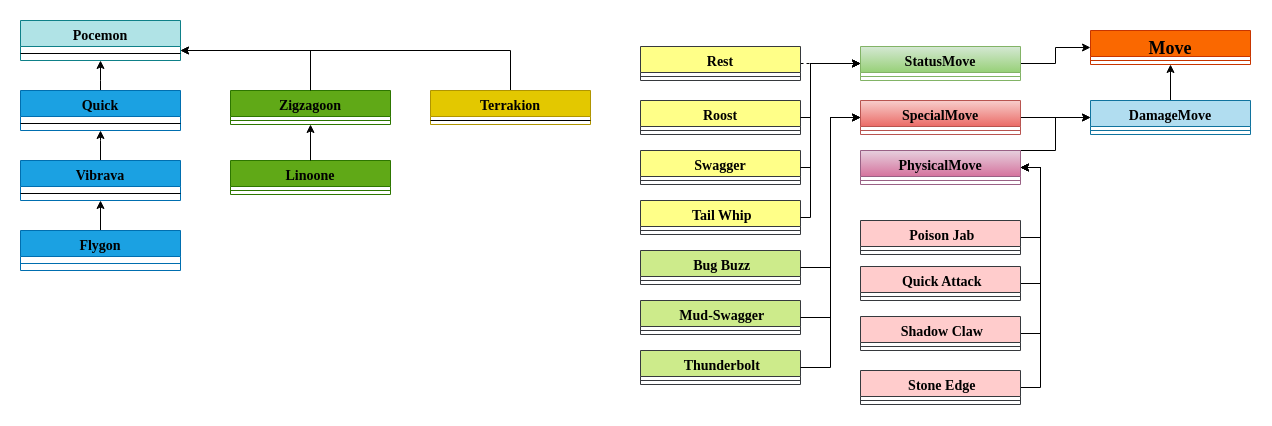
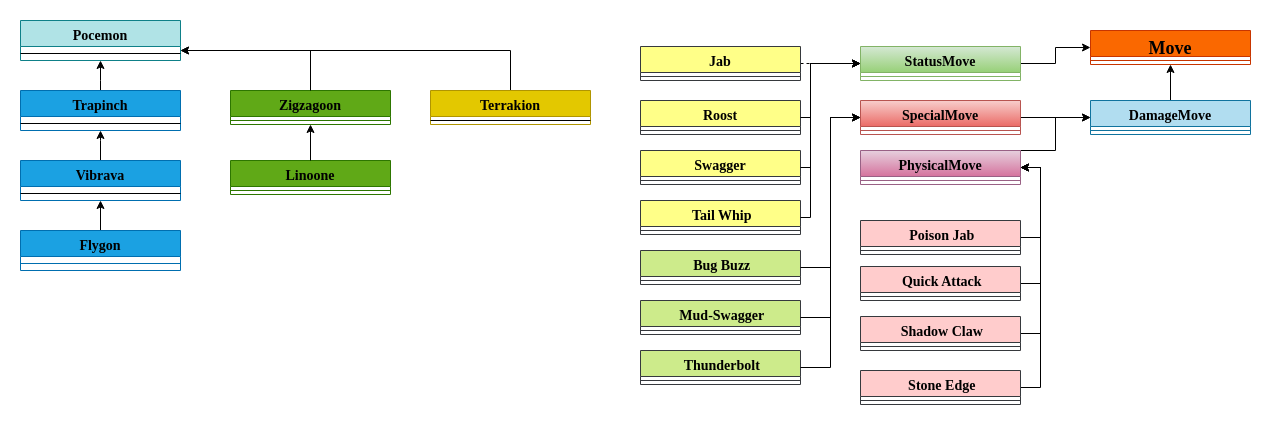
node "Rest": label "Rest" -> "Jab"
node "Quick": label "Quick" -> "Trapinch"
